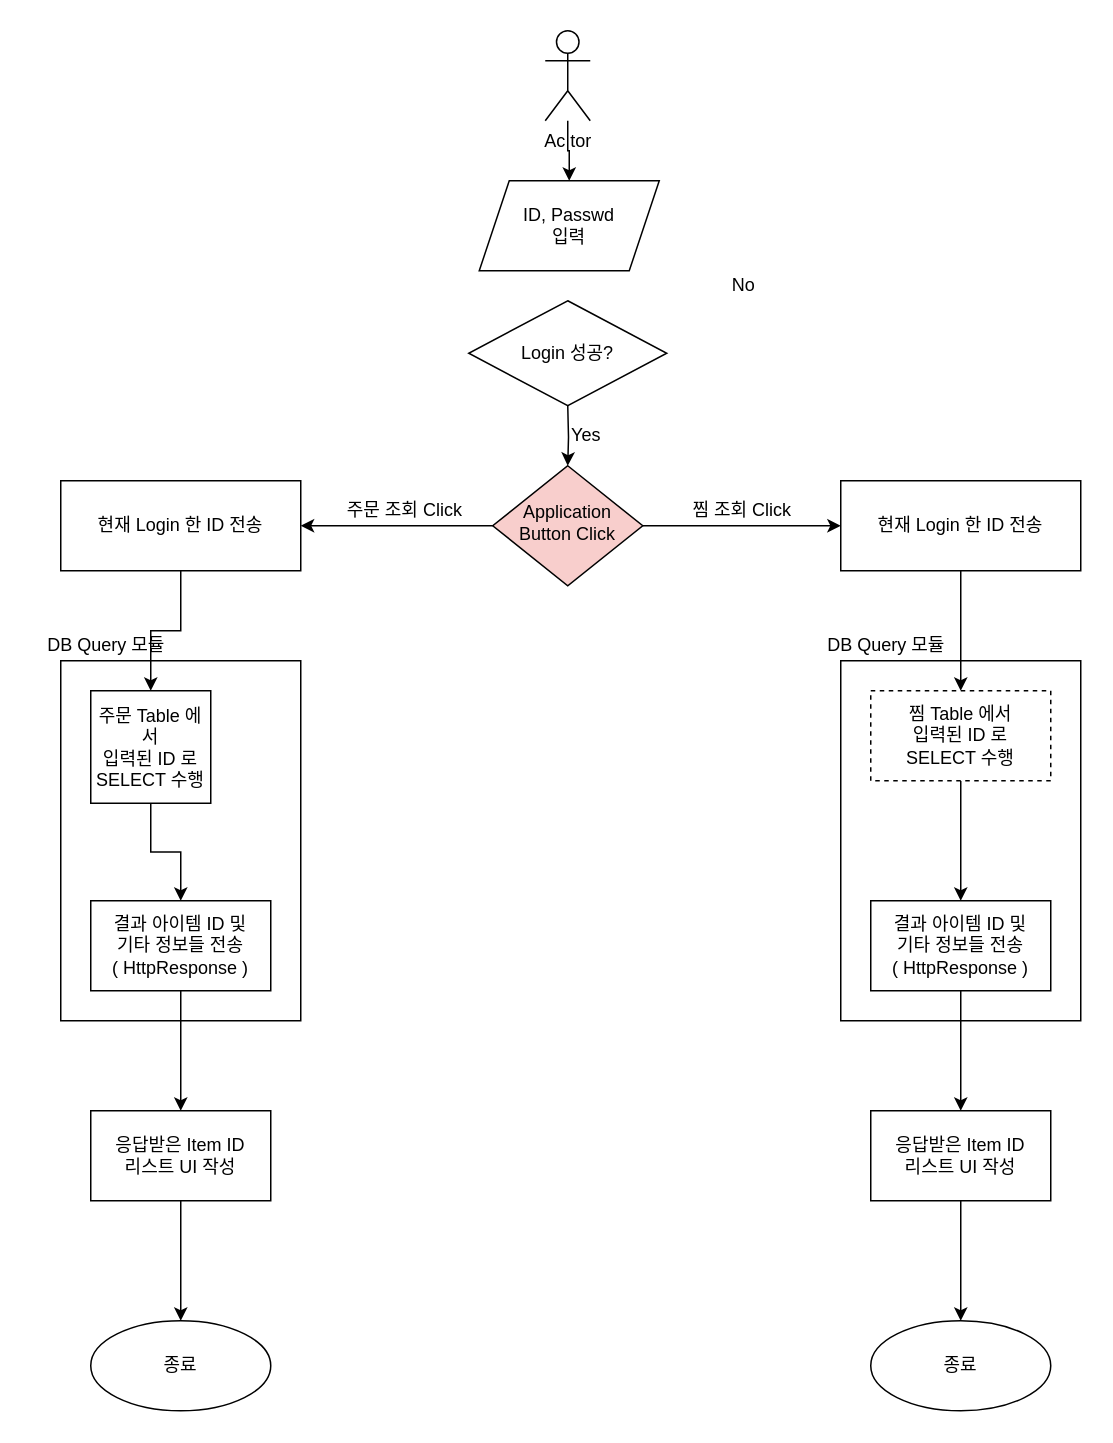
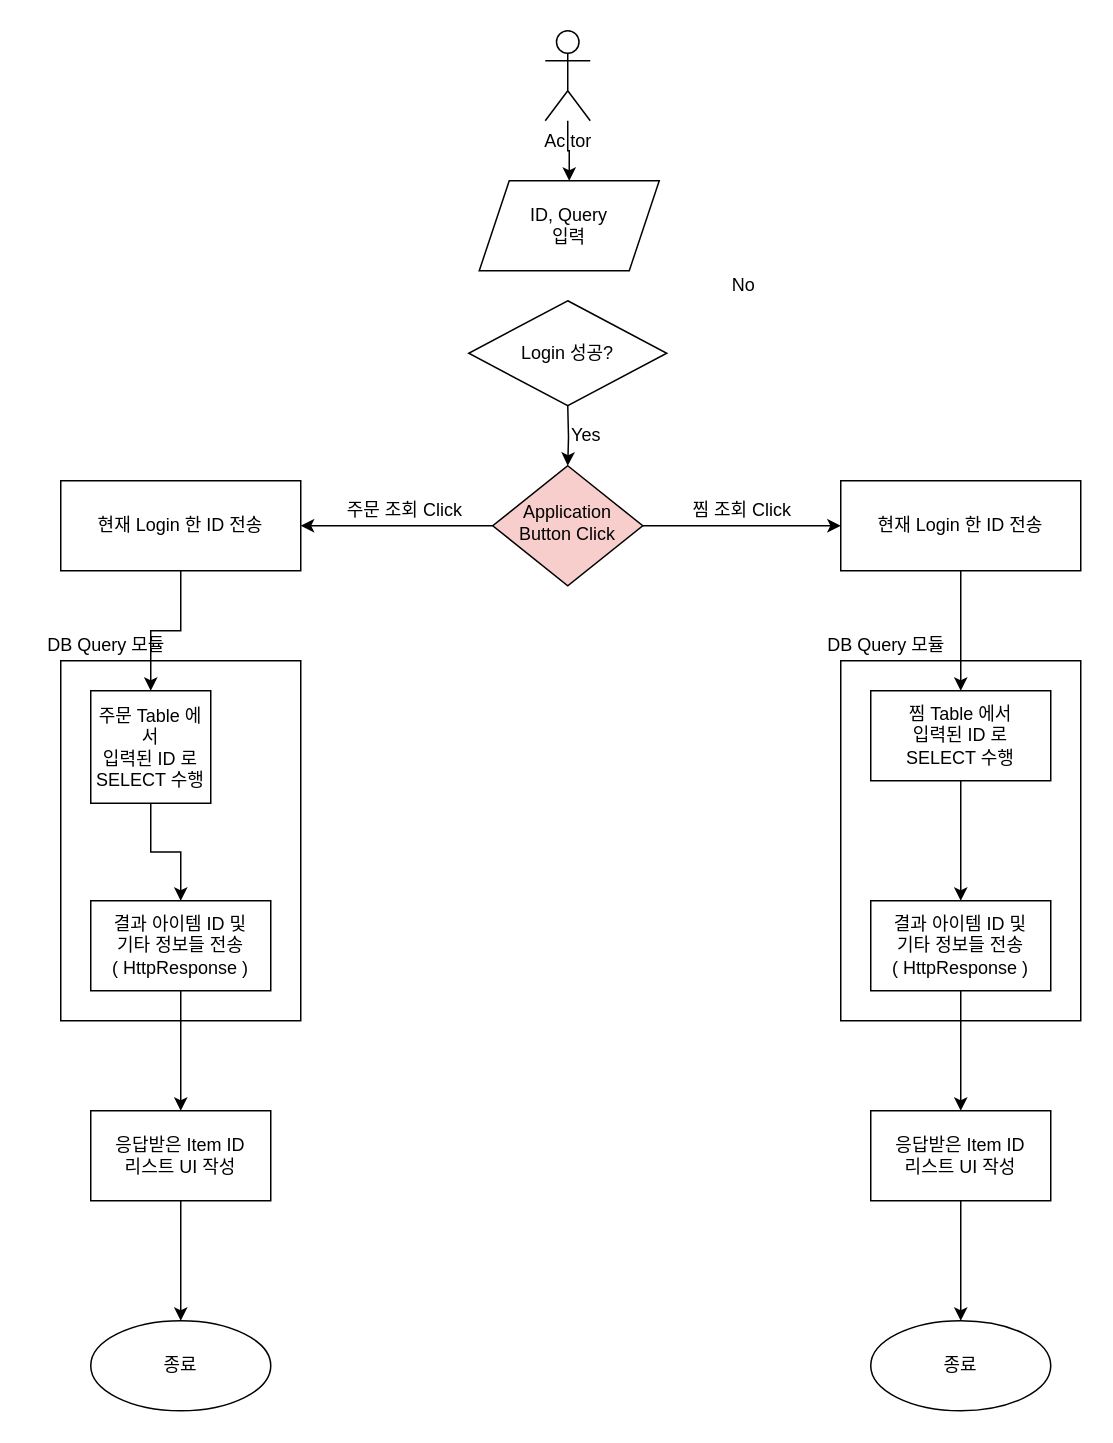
node "ID, Passwd 입력": label "ID, Passwd 입력" -> "ID, Query 입력"
node "찜 Table 에서 입력된 ID 로 SELECT 수행": style dashed -> solid
